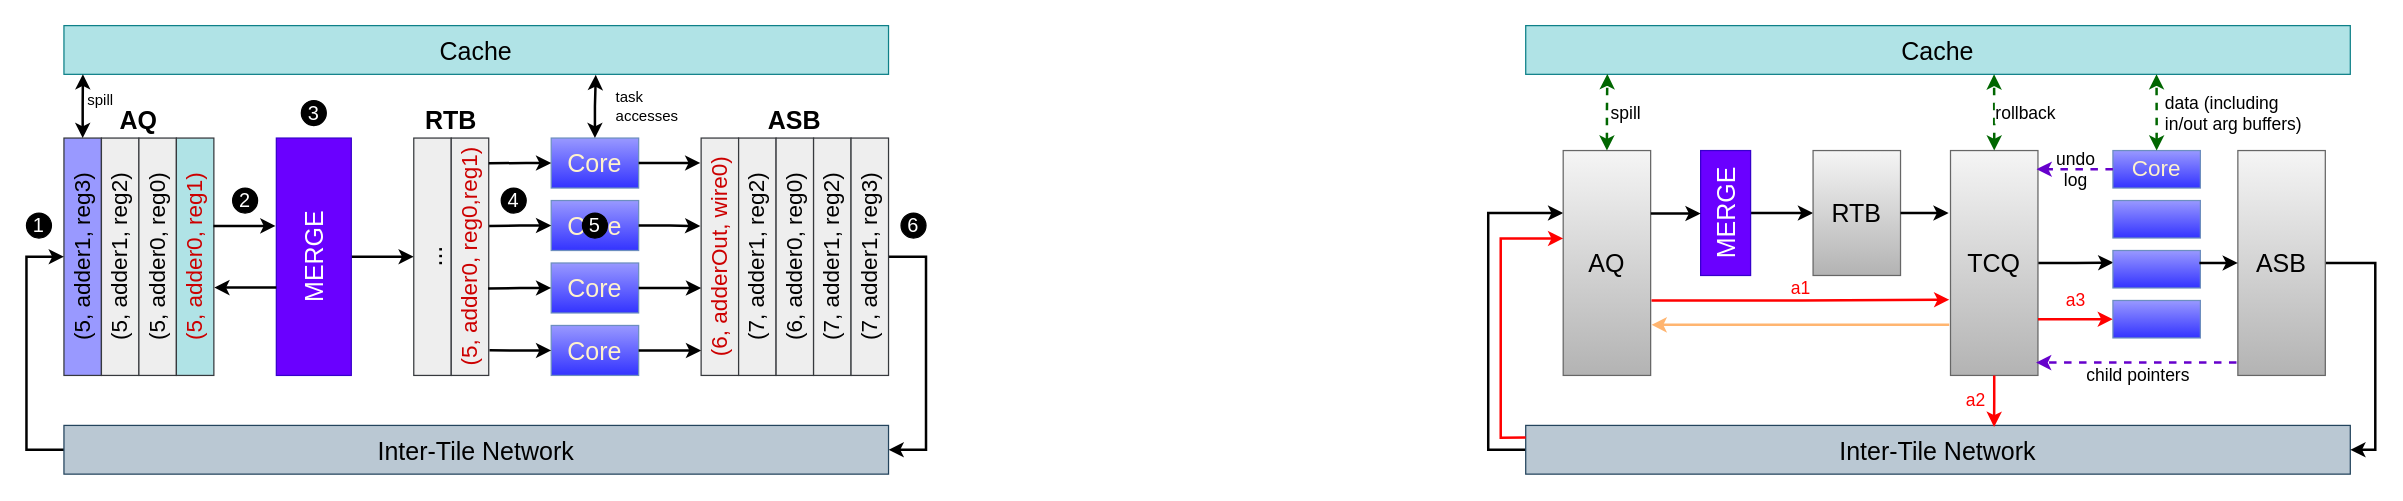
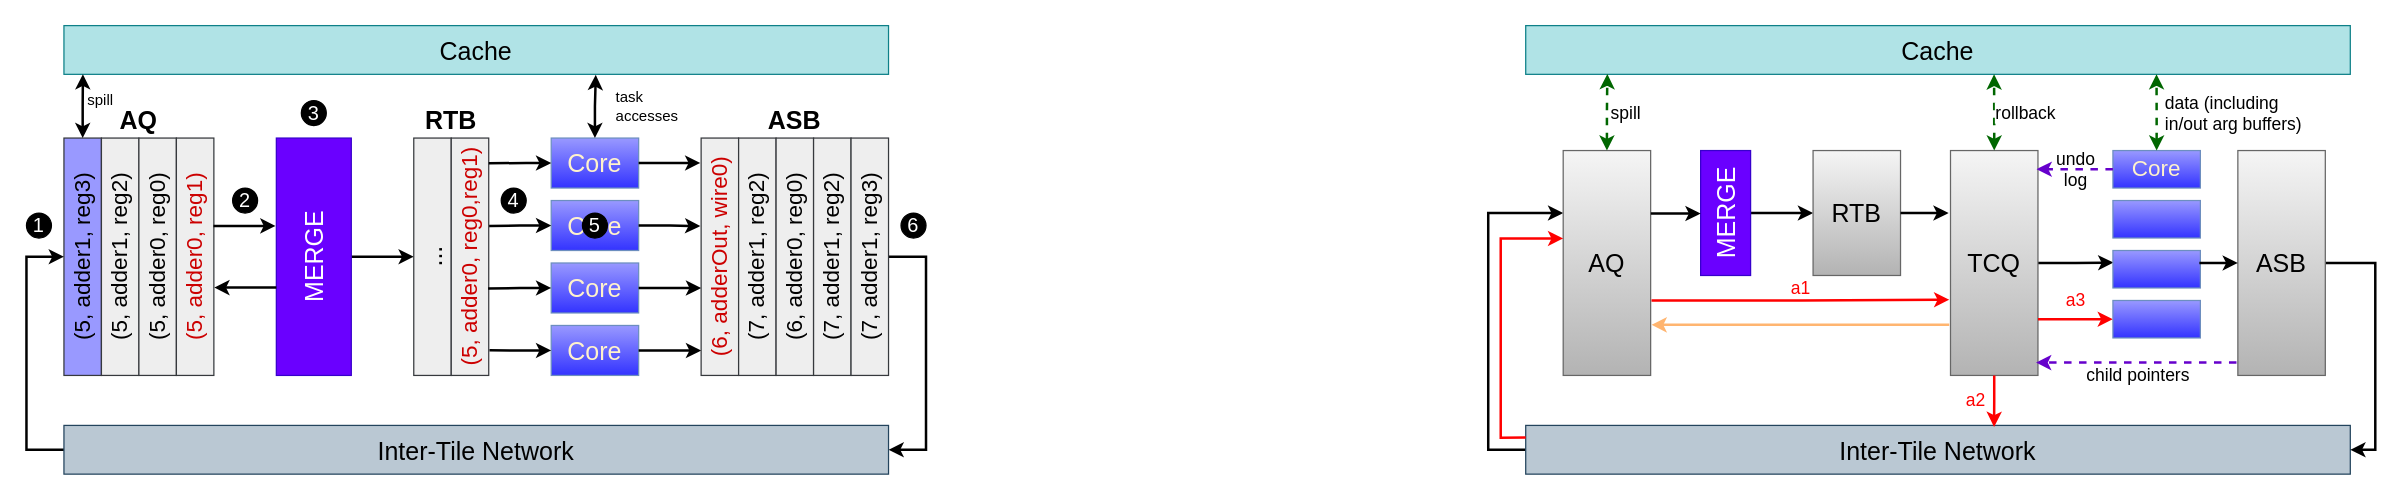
node "(5, adder0, reg1)": fillcolor #b0e3e6 -> #eeeeee
